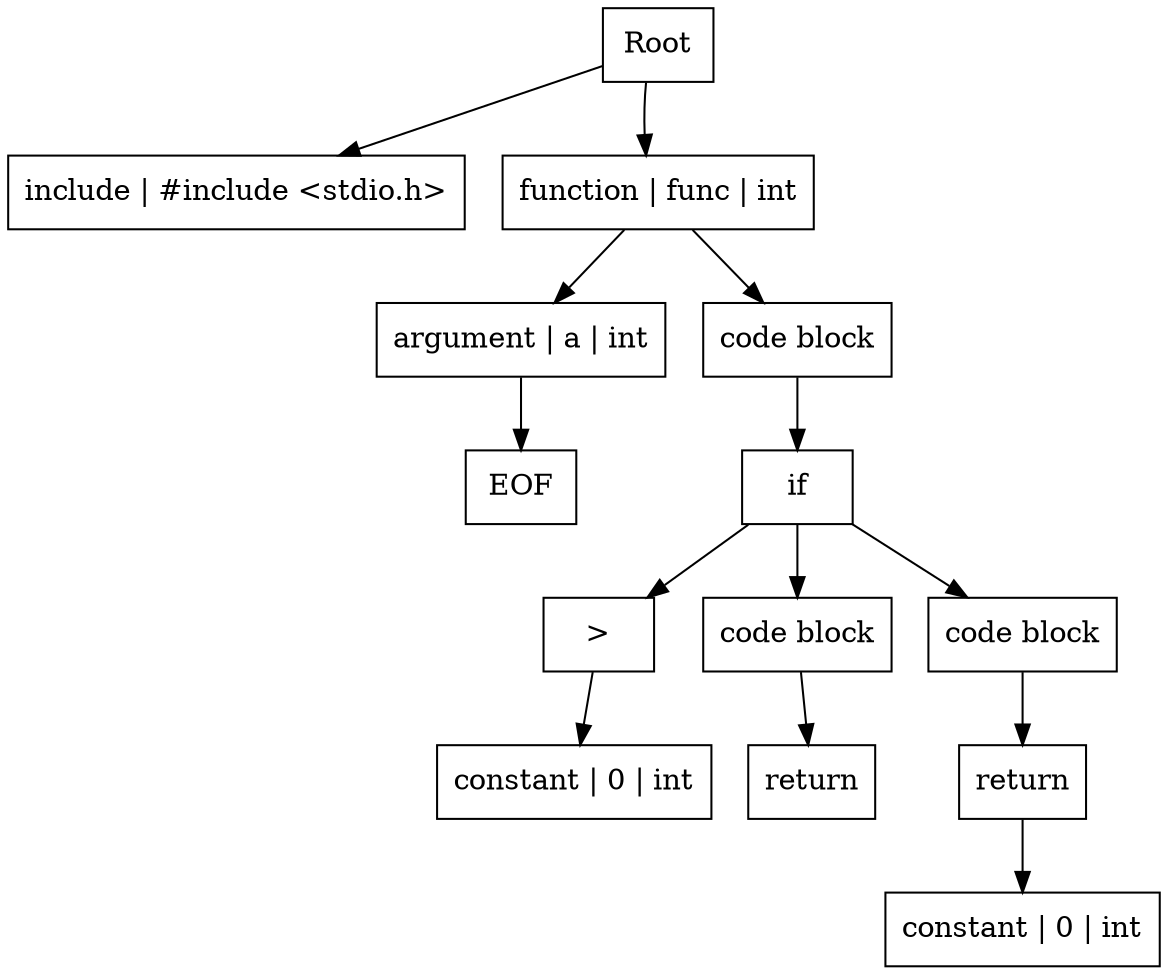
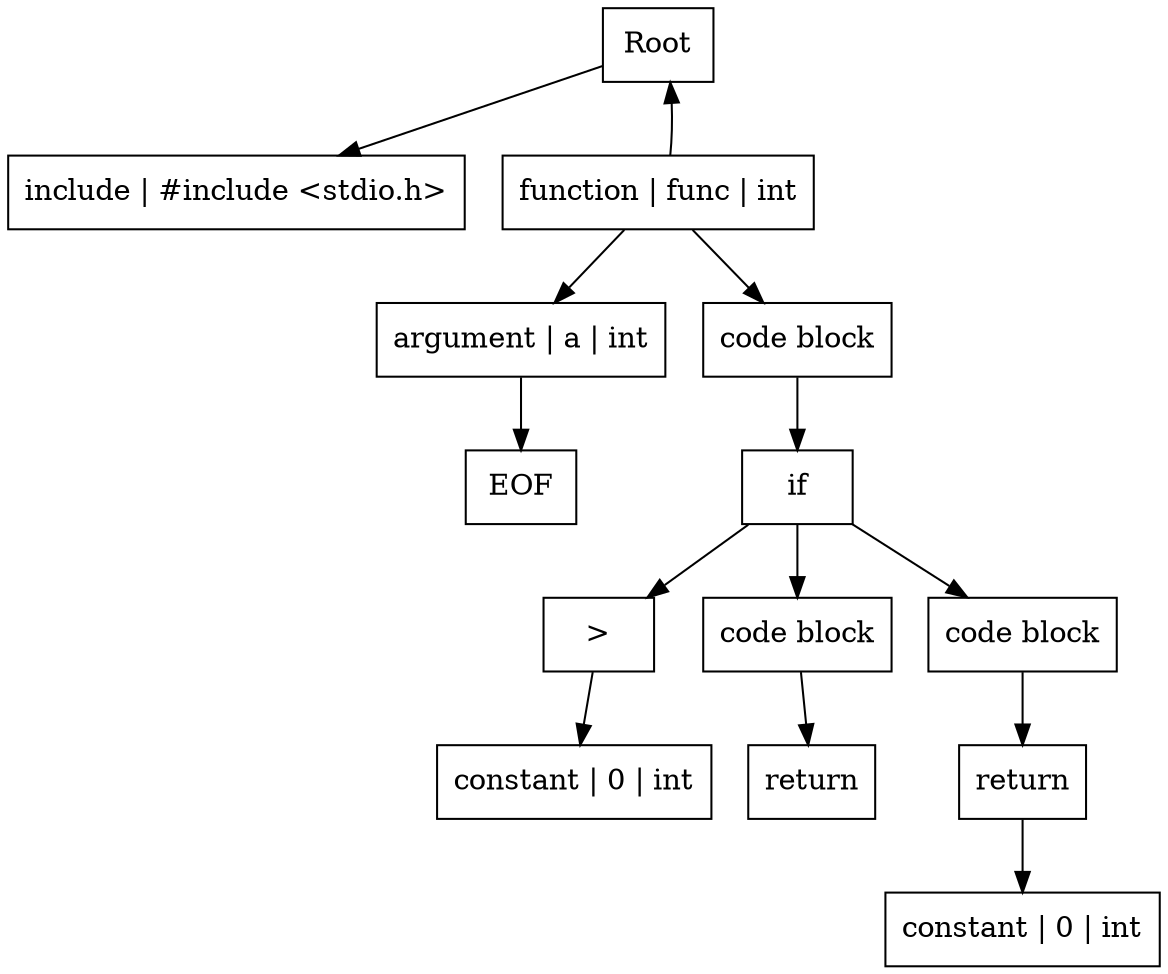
edge "Root" -> "function | func | int": reversed
